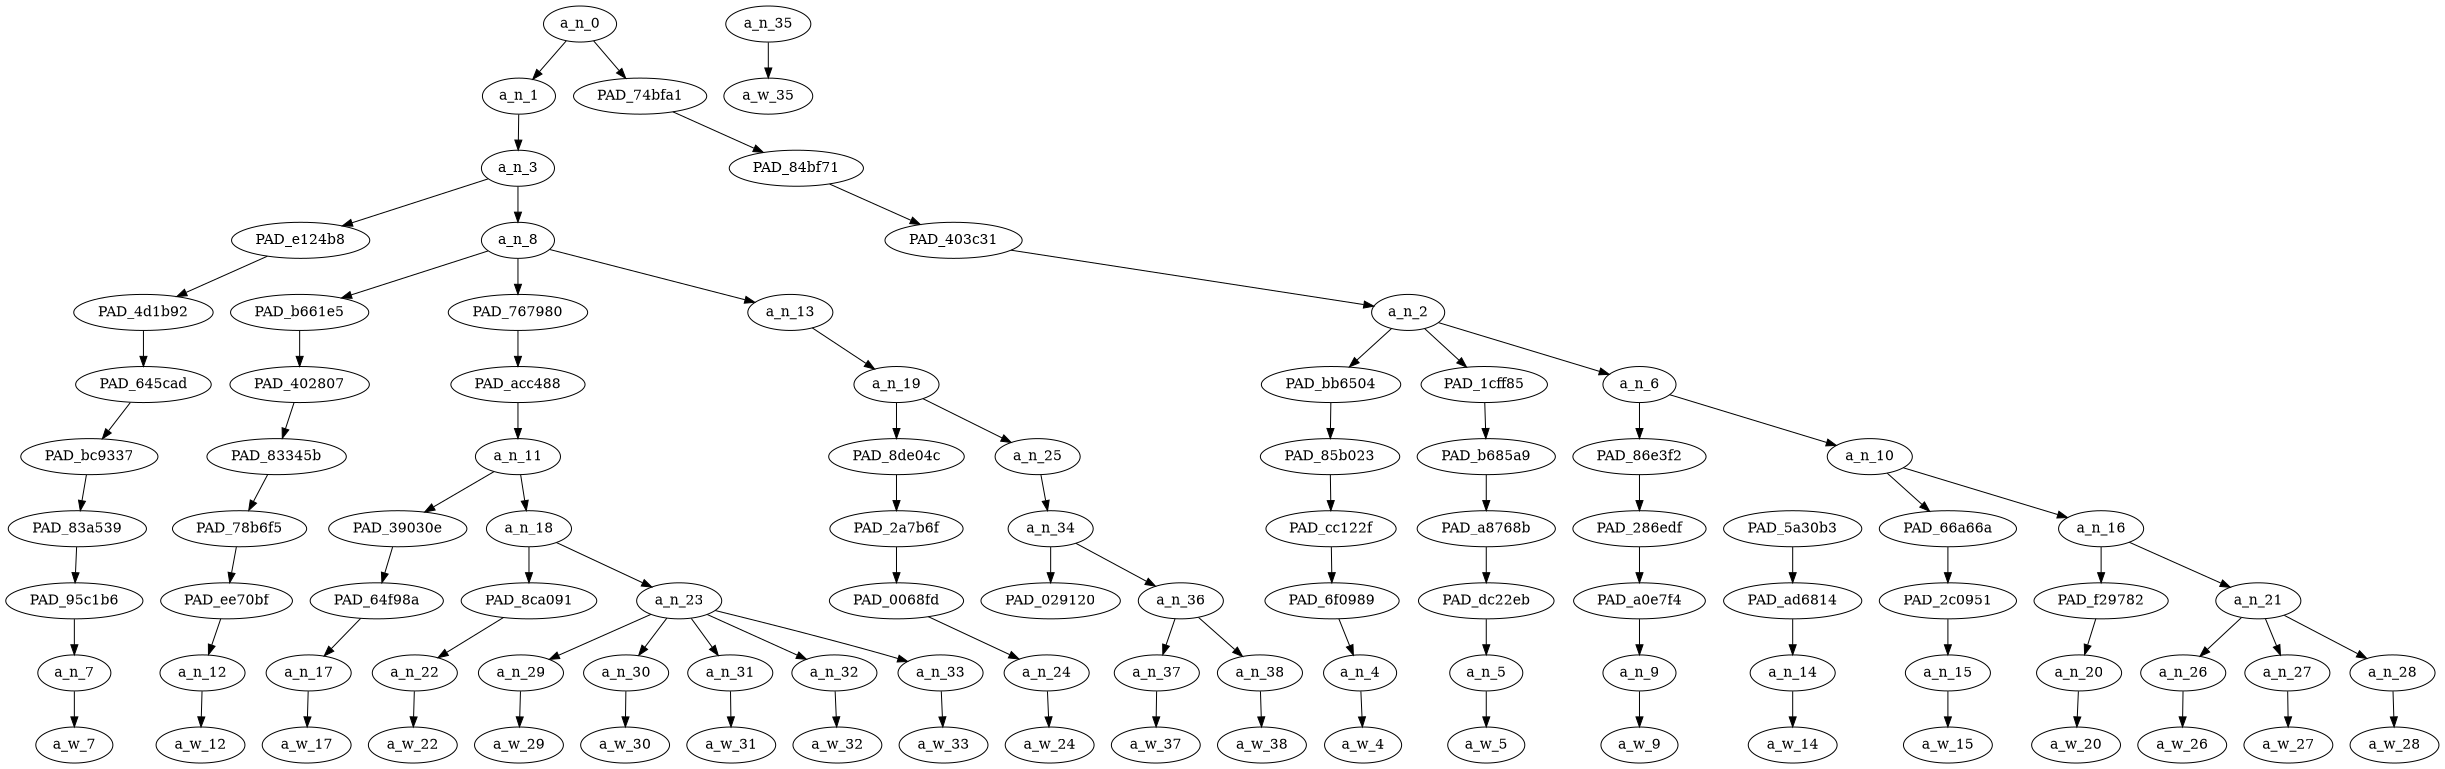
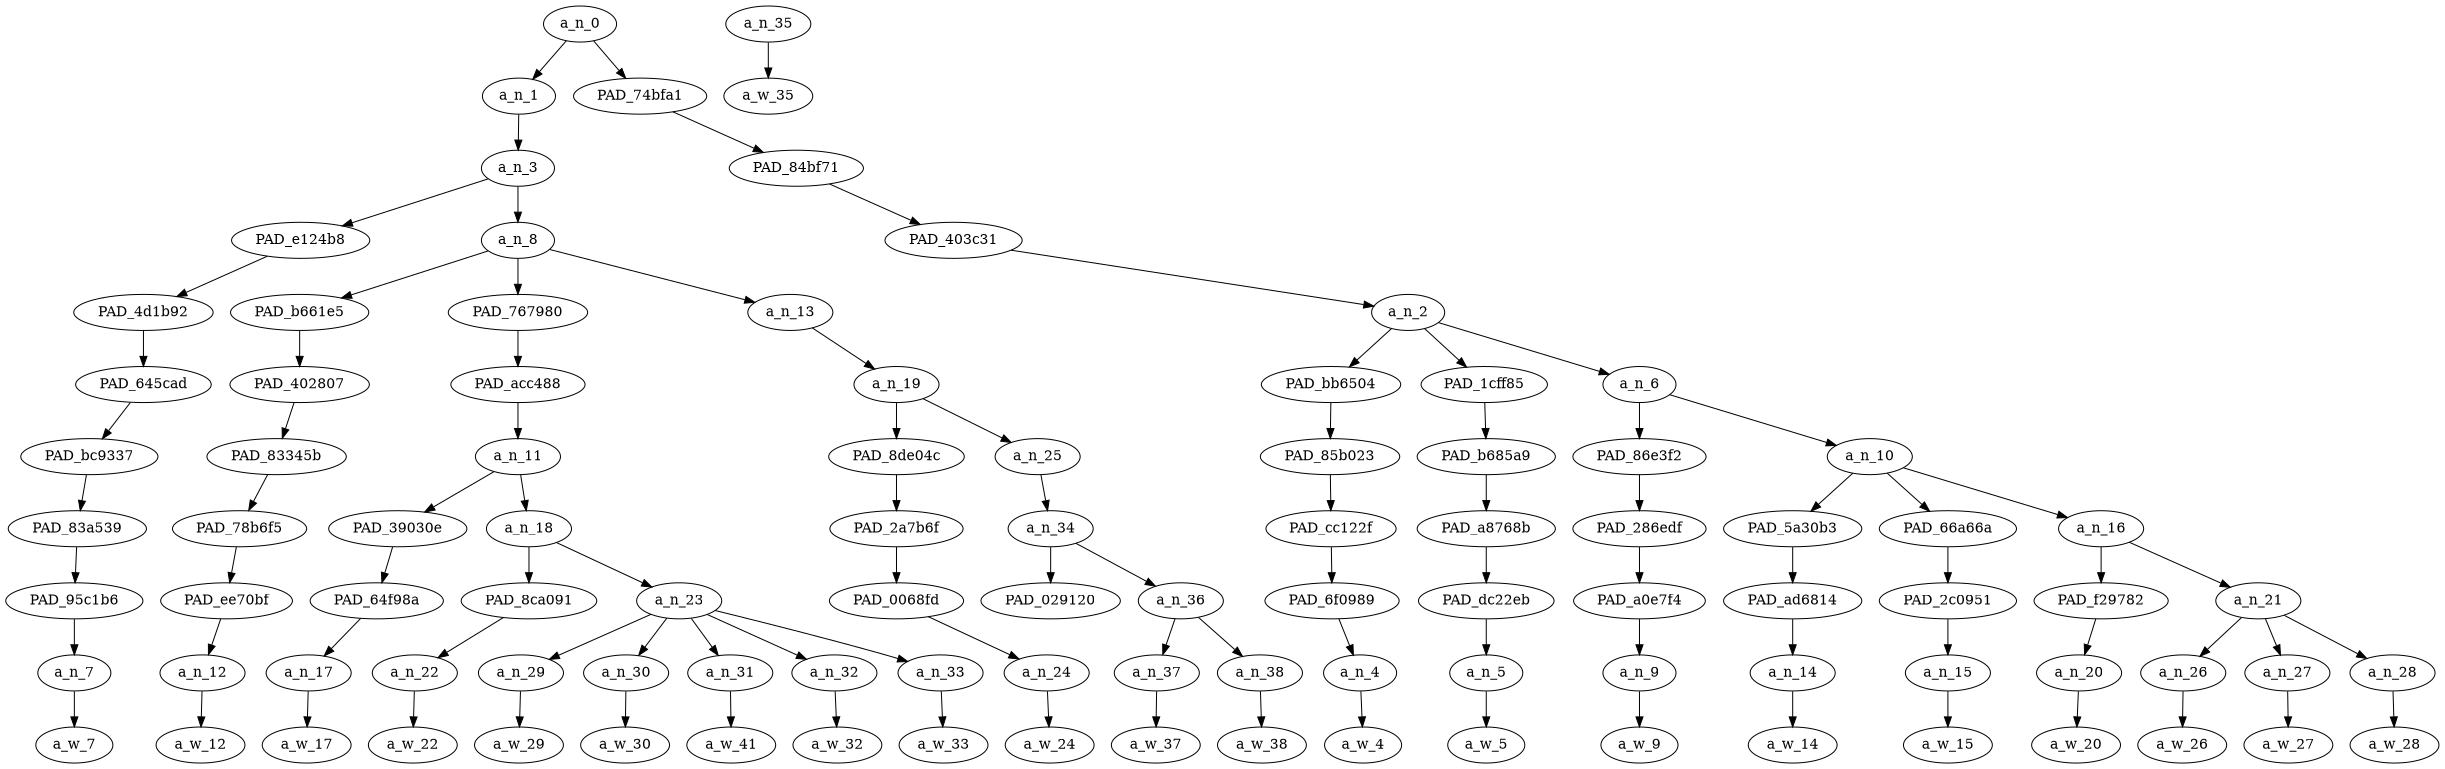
edge "a_n_10" -> "PAD_5a30b3": added
node "a_w_31": label "a_w_31" -> "a_w_41"
